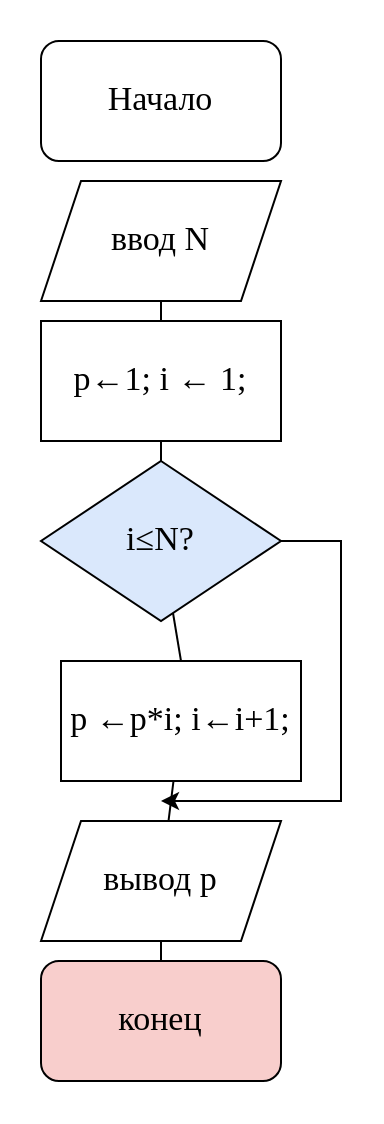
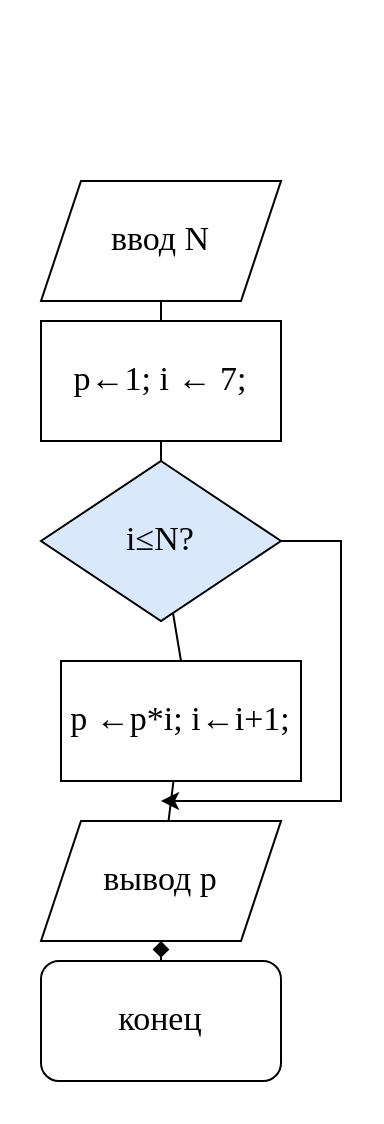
node "Начало": removed
node "p←1; i ← 1;": label "p←1; i ← 1;" -> "p←1; i ← 7;"
edge "вывод p" -- "конец": arrowhead none -> diamond
node "конец": fillcolor #f8cecc -> #ffffff
